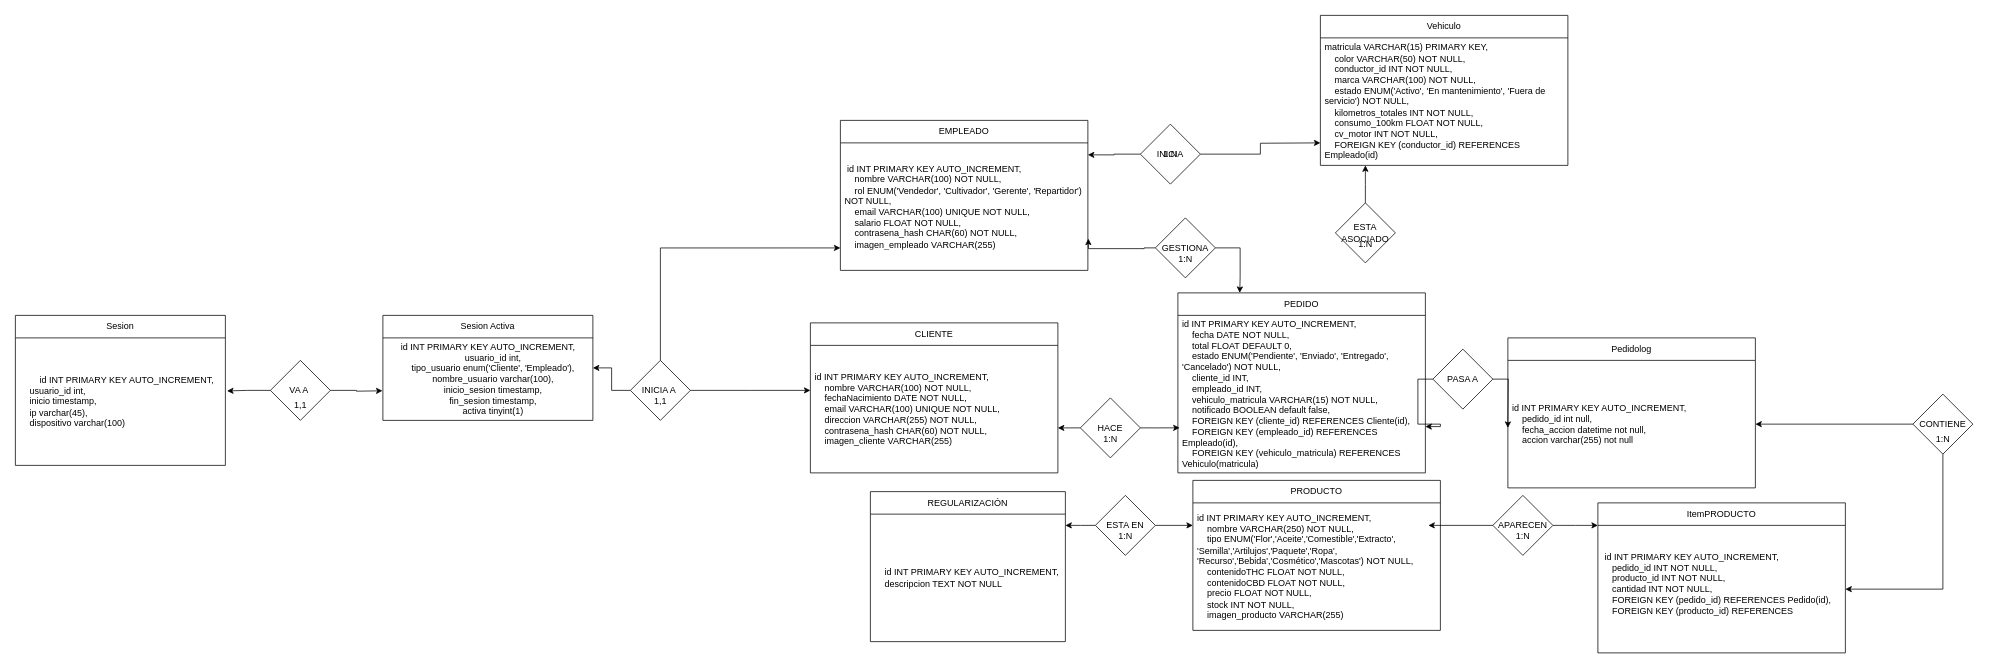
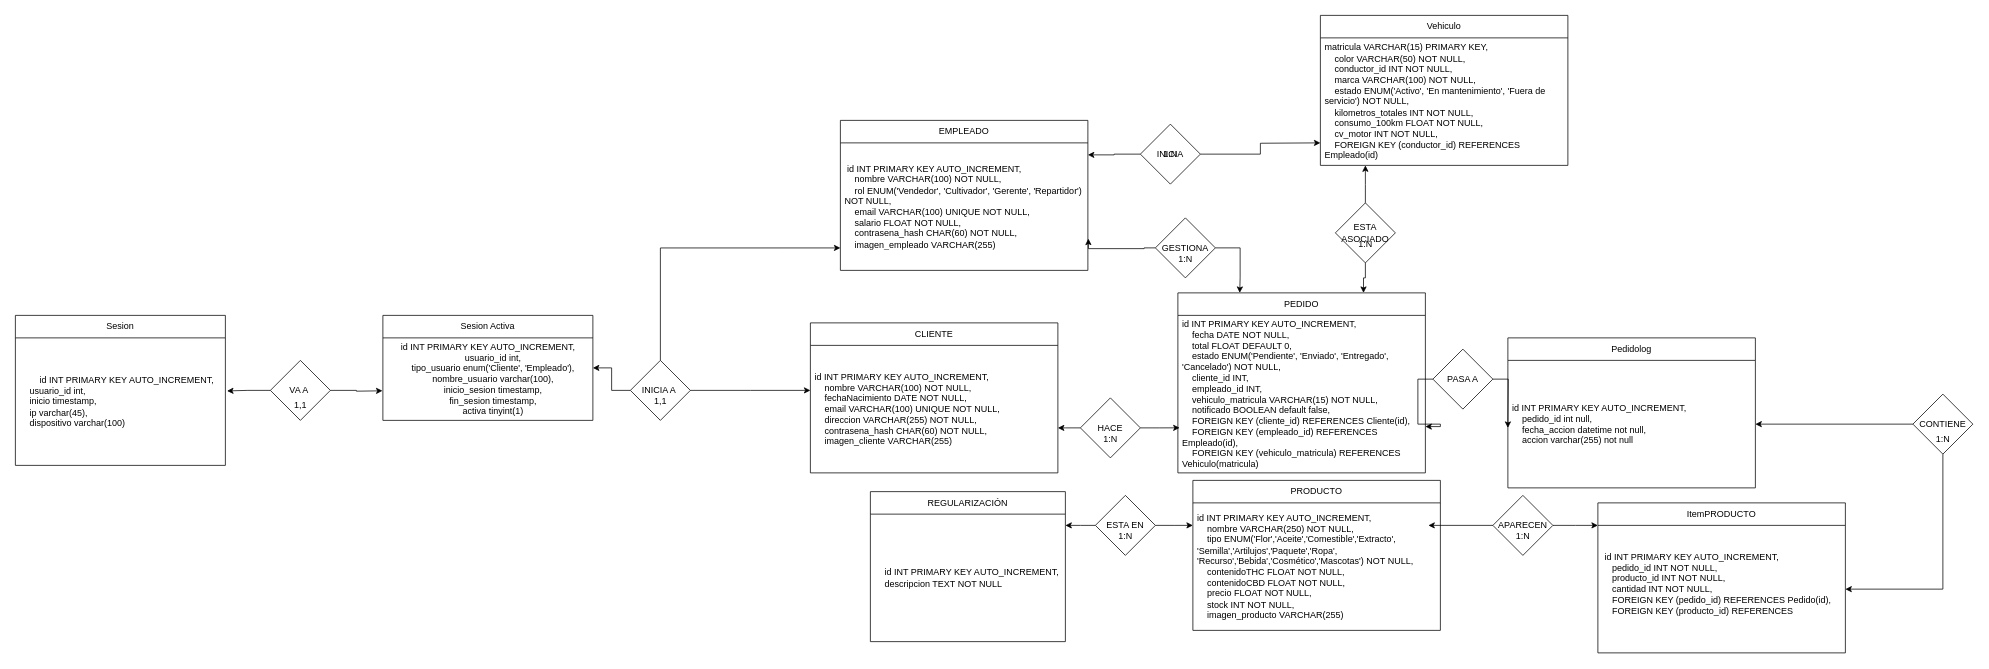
edge "ESTA ASOCIADO" -> "PEDIDO": added
